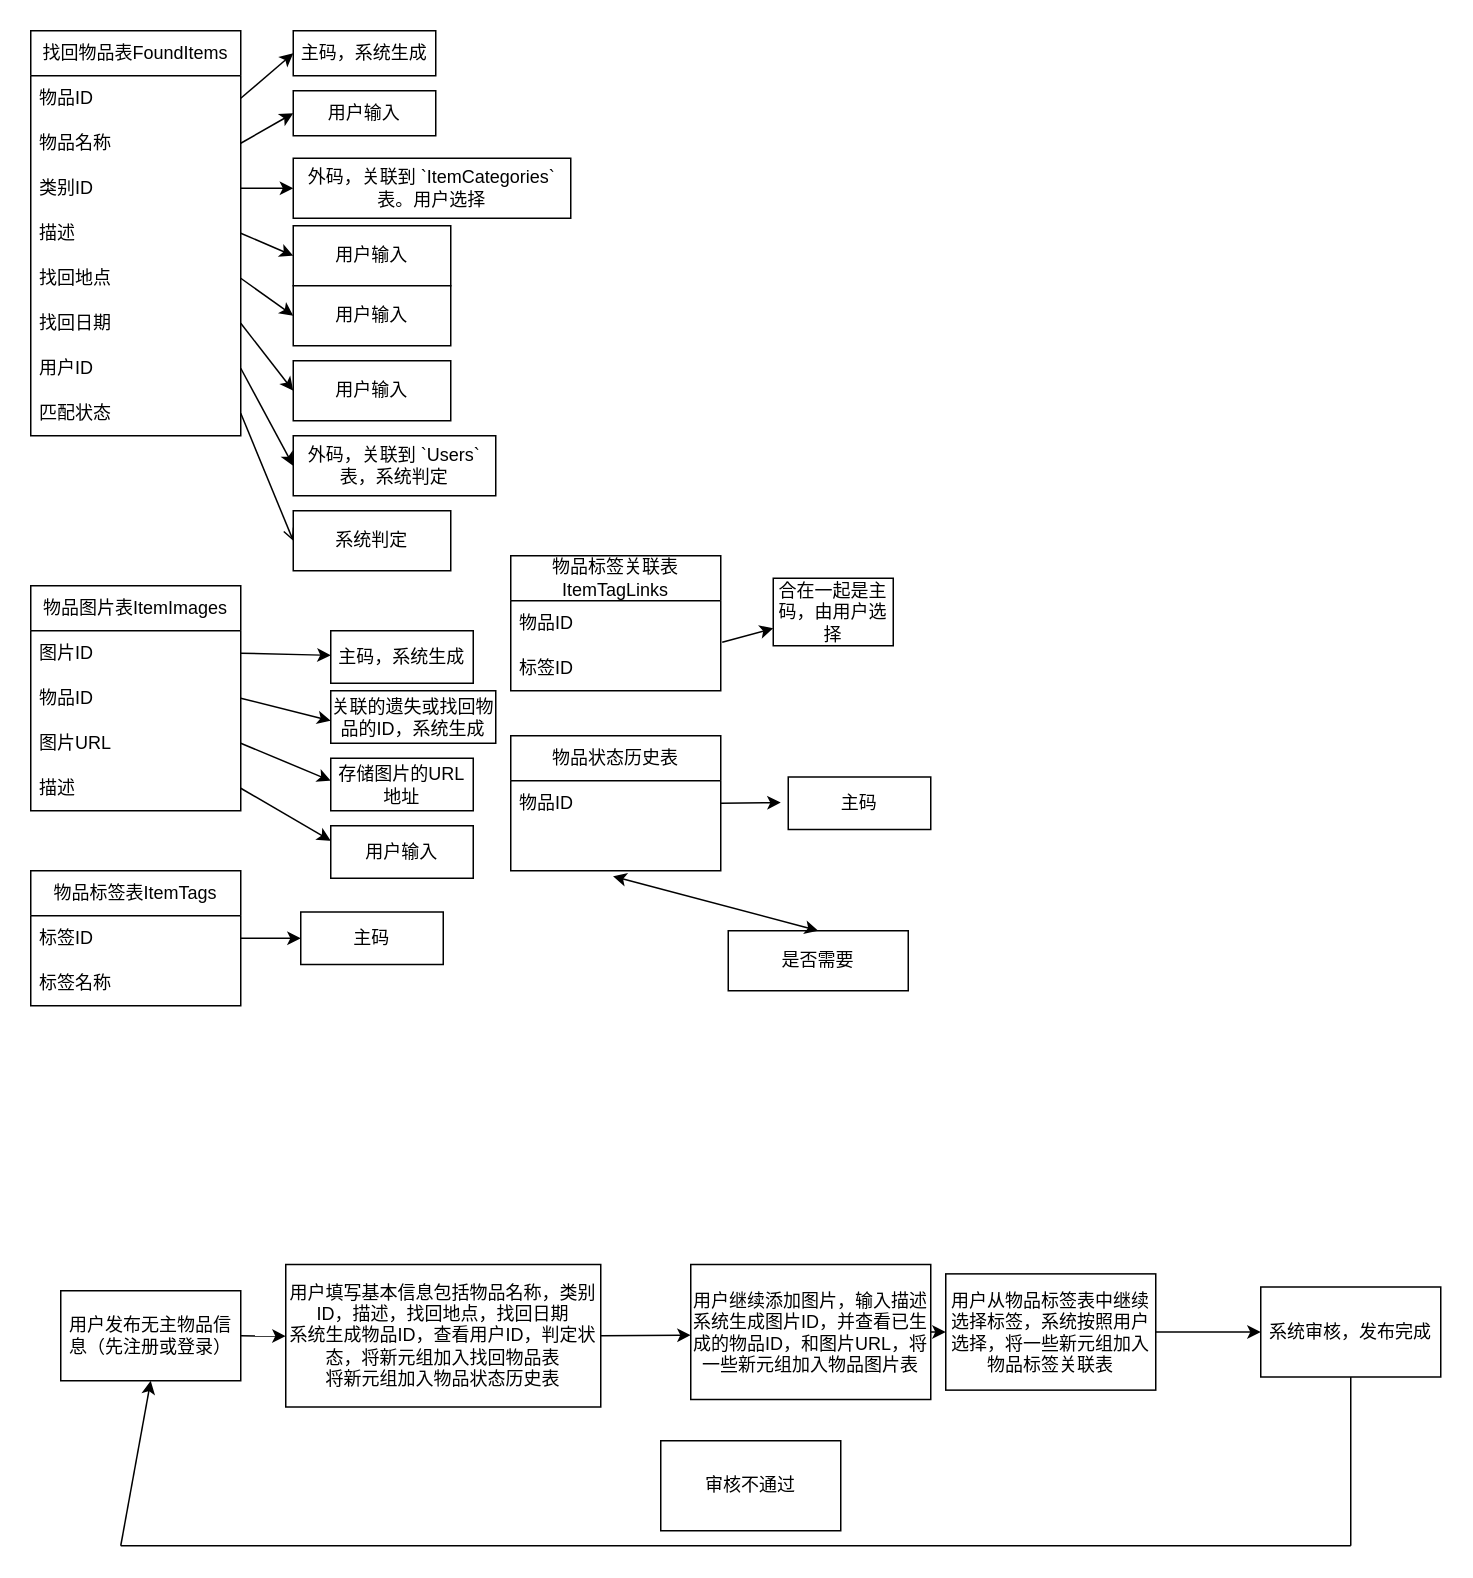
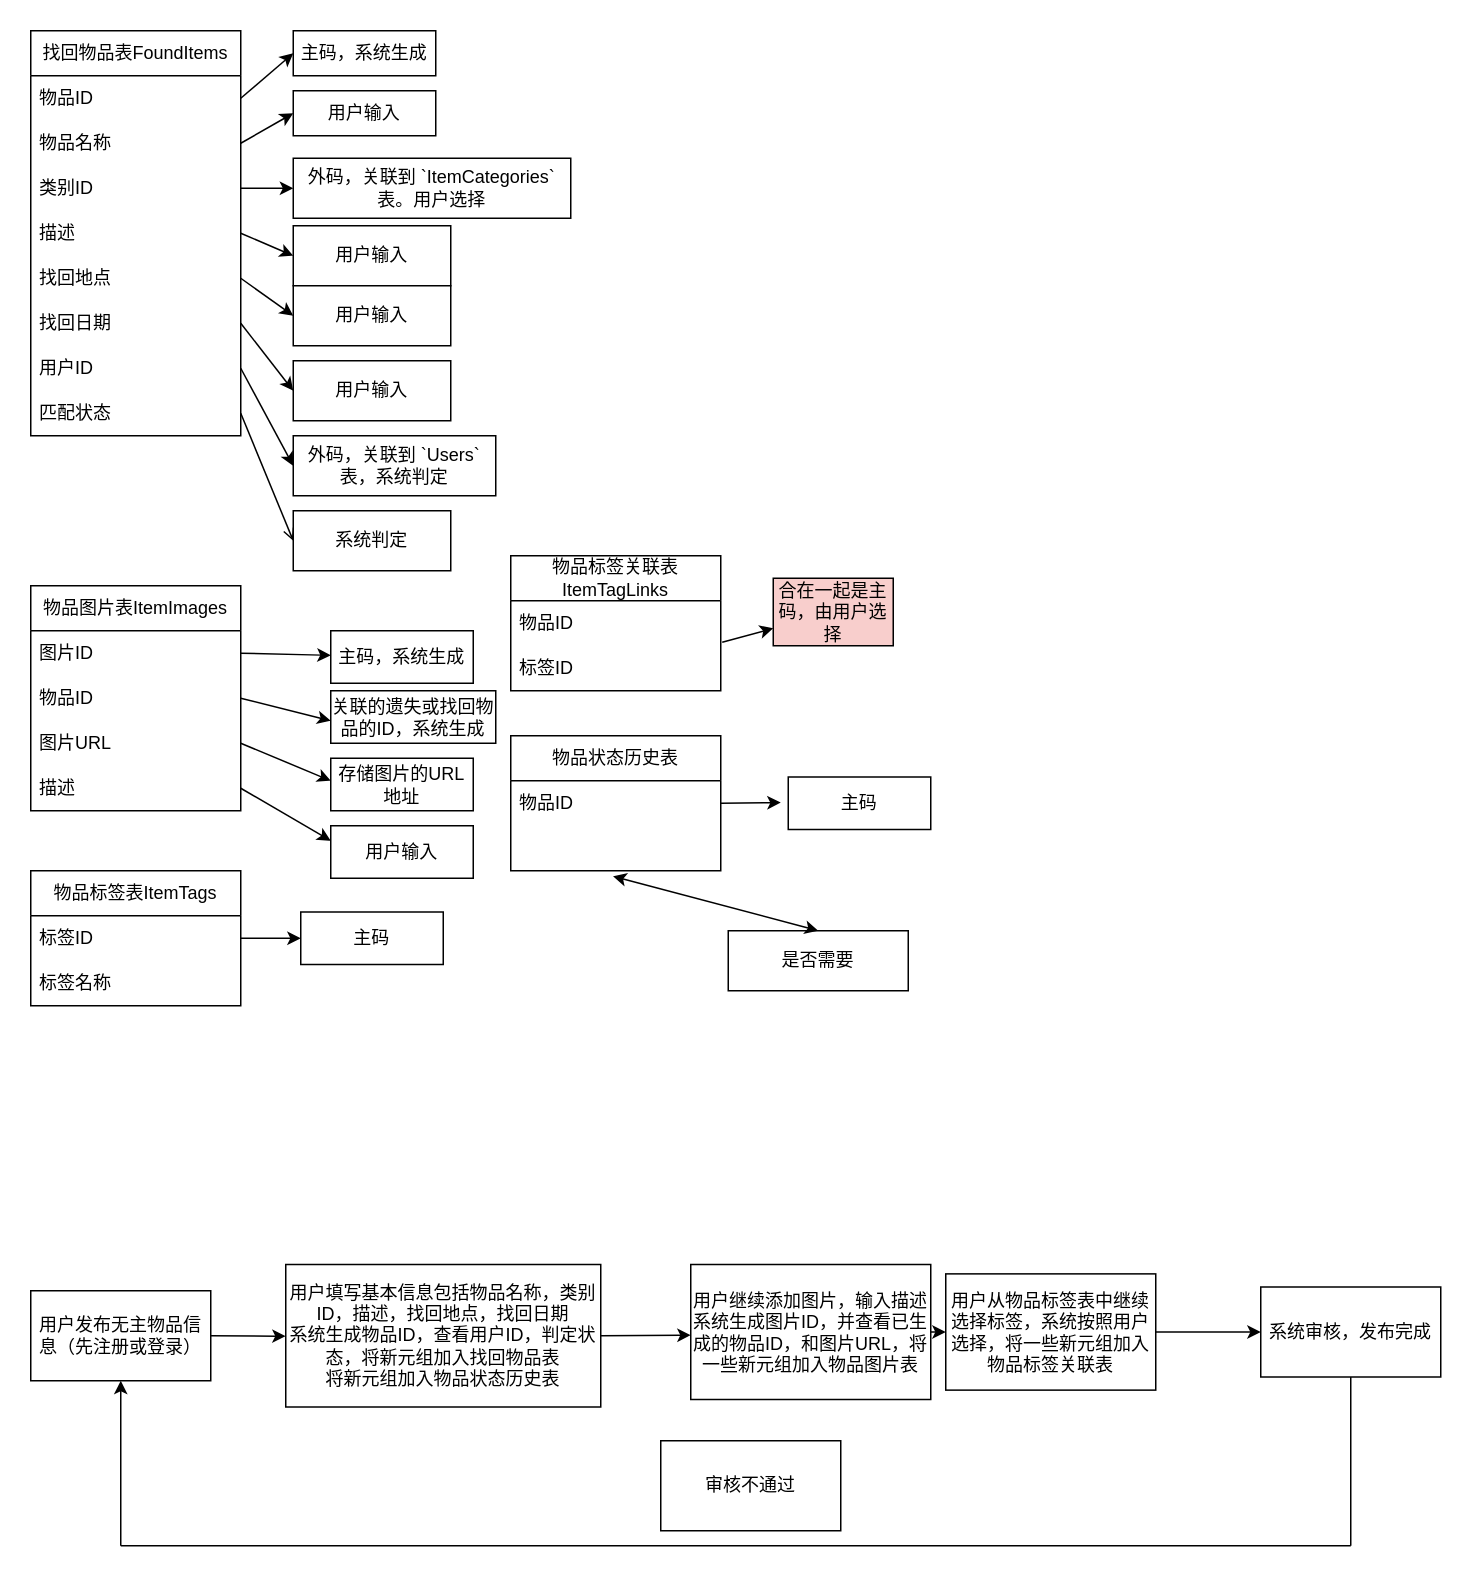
node "合在一起是主码，由用户选择": fillcolor #ffffff -> #f8cecc
node "用户发布无主物品信息（先注册或登录）": moved (151, 1336) -> (121, 1336)
